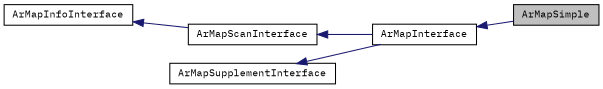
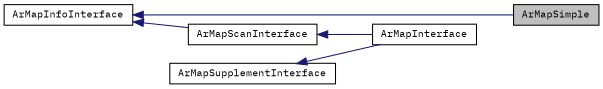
edge "ArMapSimple" -> "ArMapInterface": now "ArMapSimple" -> "ArMapInfoInterface"
